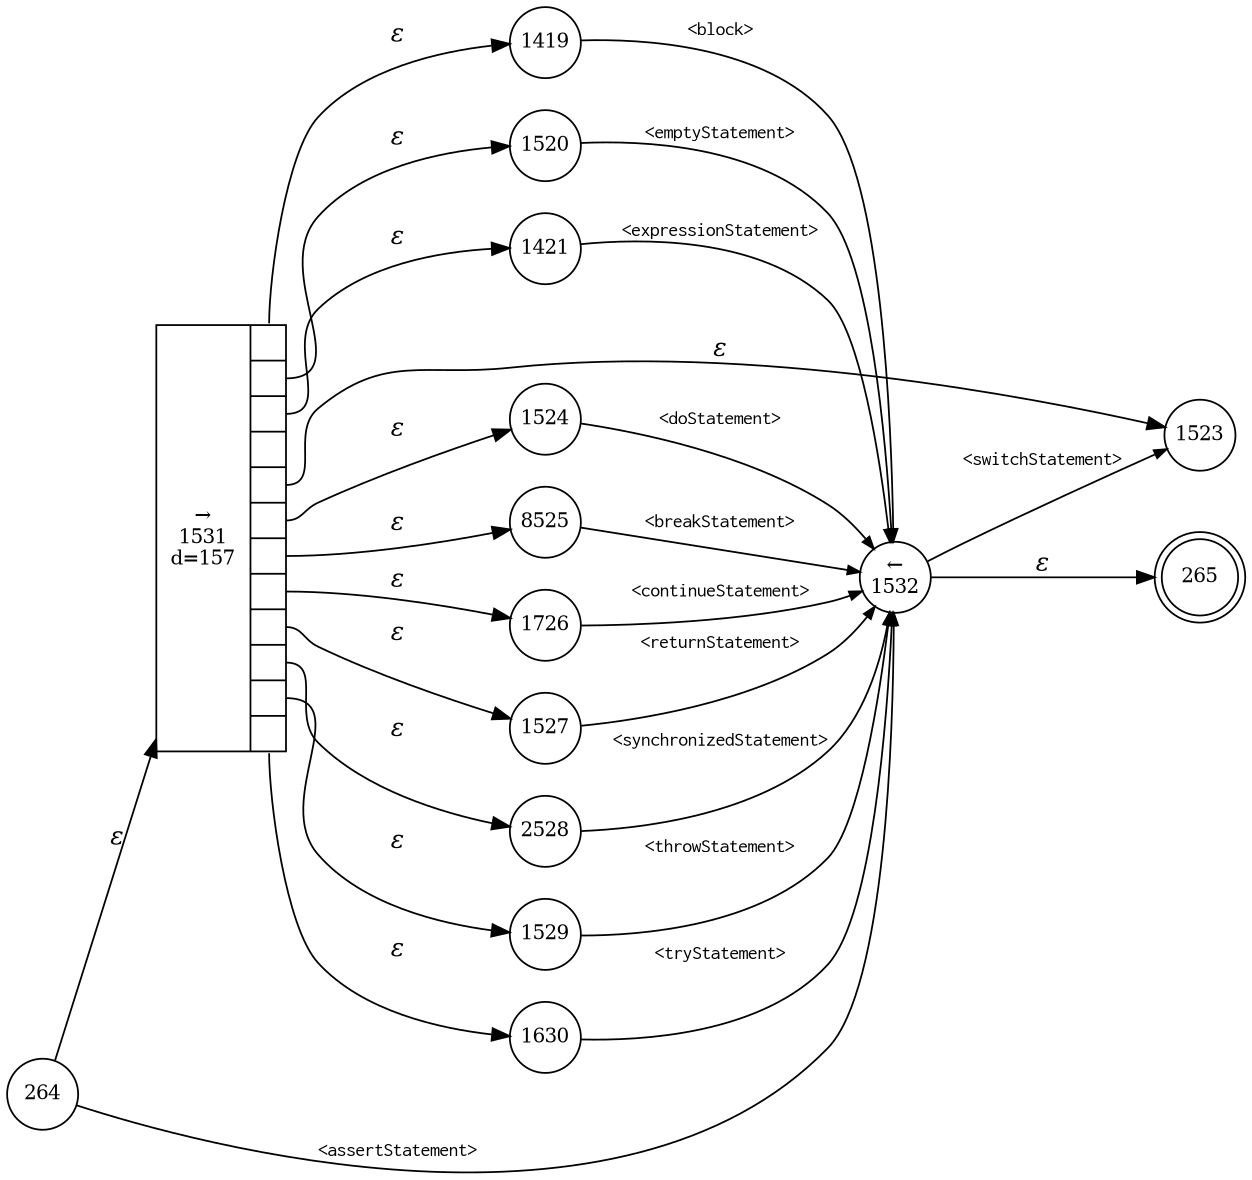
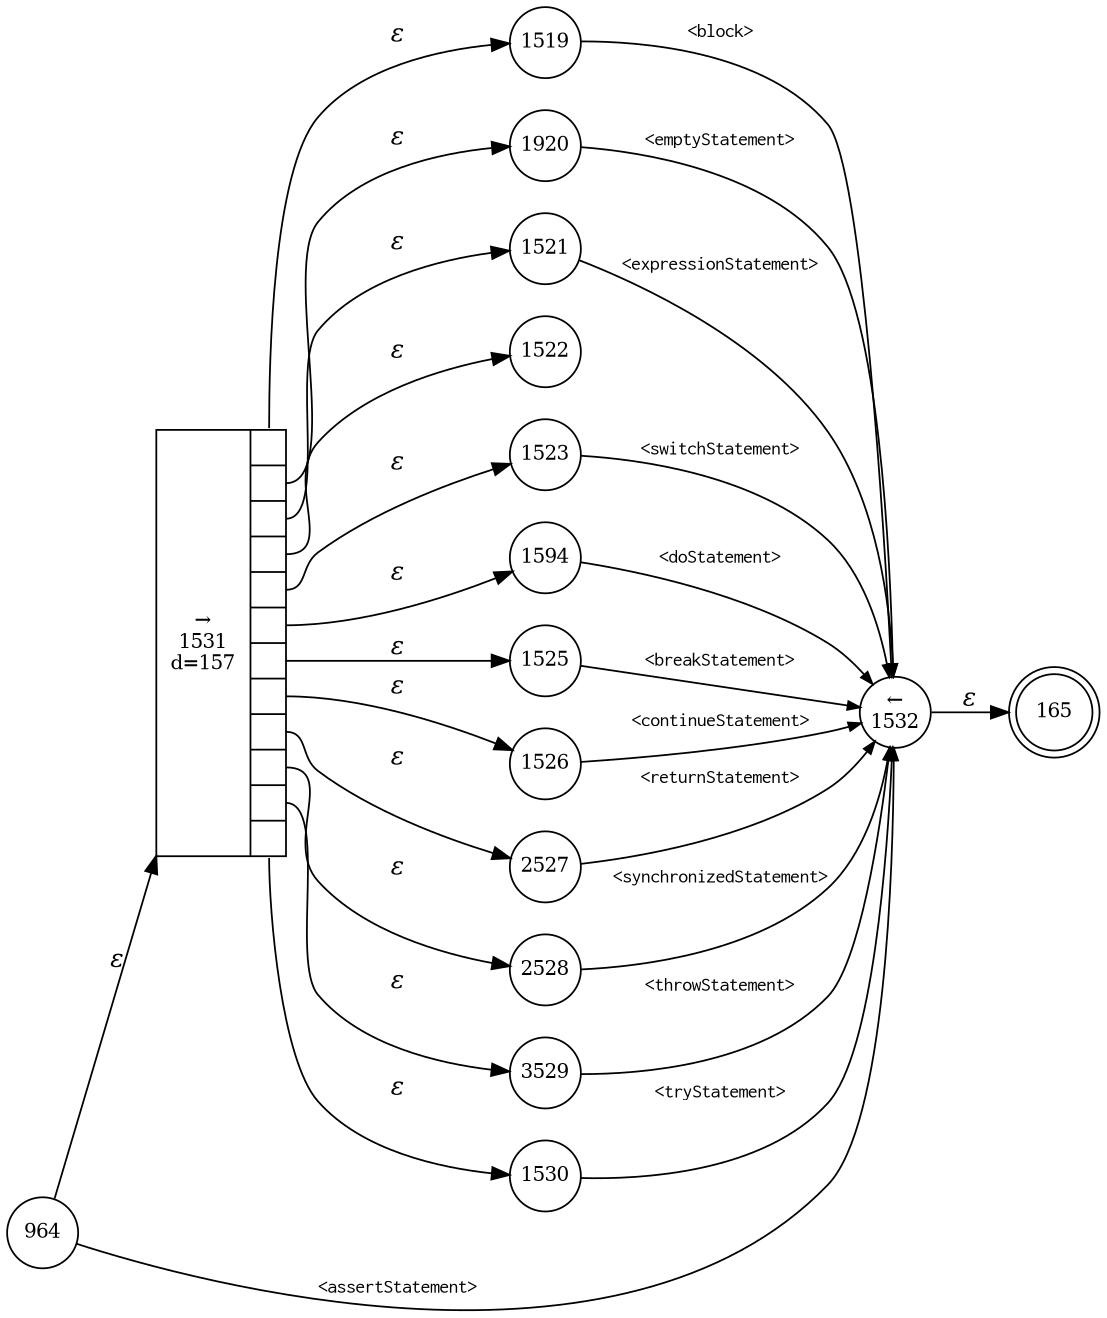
node "1419": label "1419" -> "1519"
node "1520": label "1520" -> "1920"
node "1421": label "1421" -> "1521"
node "1522": added
node "1524": label "1524" -> "1594"
edge "← 1532" -> "1523": reversed
node "8525": label "8525" -> "1525"
node "265": label "265" -> "165"
node "1726": label "1726" -> "1526"
node "1527": label "1527" -> "2527"
node "1529": label "1529" -> "3529"
node "1630": label "1630" -> "1530"
node "264": label "264" -> "964"
